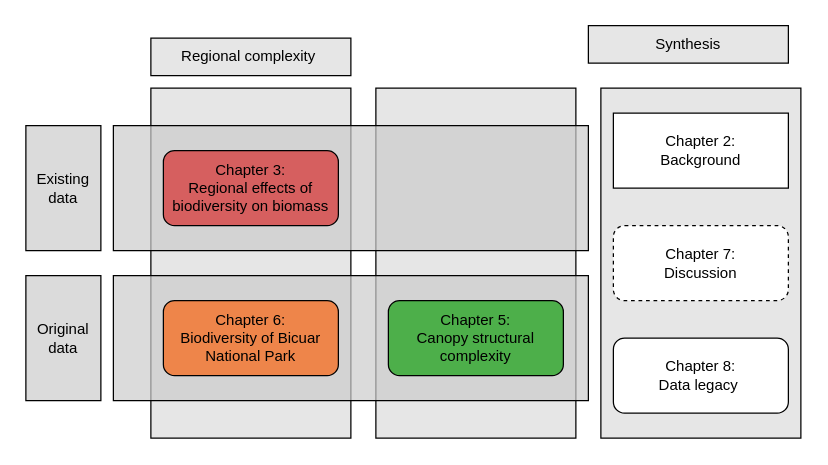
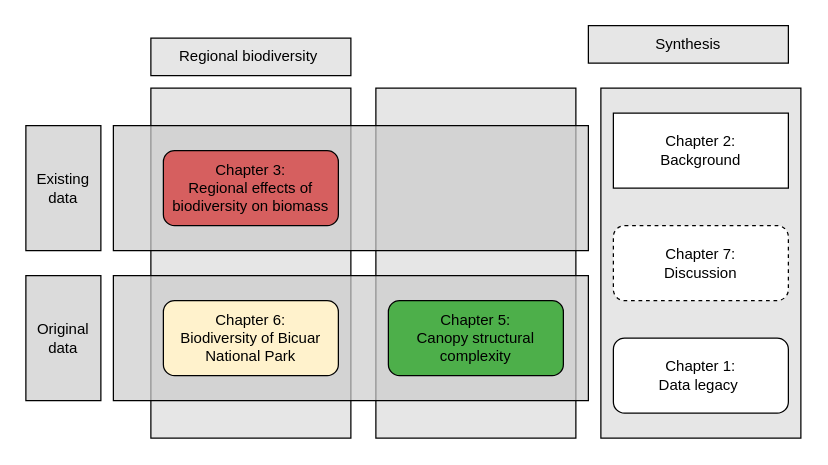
node "Regional complexity": label "Regional complexity" -> "Regional biodiversity"
node "Chapter 6: Biodiversity of Bicuar National Park": fillcolor #ee854a -> #fff2cc
node "Chapter 8: Data legacy": label "Chapter 8: Data legacy" -> "Chapter 1: Data legacy"
